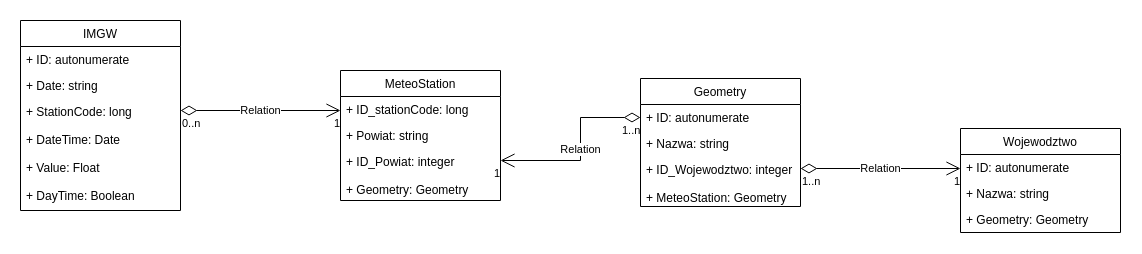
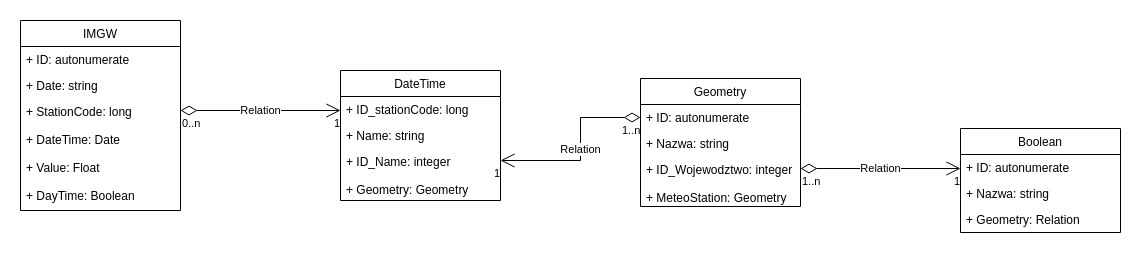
node "MeteoStation": label "MeteoStation" -> "DateTime"
node "+ Powiat: string": label "+ Powiat: string" -> "+ Name: string"
node "Wojewodztwo": label "Wojewodztwo" -> "Boolean"
node "+ ID_Powiat: integer + Geometry: Geometry": label "+ ID_Powiat: integer + Geometry: Geometry" -> "+ ID_Name: integer + Geometry: Geometry"
node "+ Geometry: Geometry": label "+ Geometry: Geometry" -> "+ Geometry: Relation"
